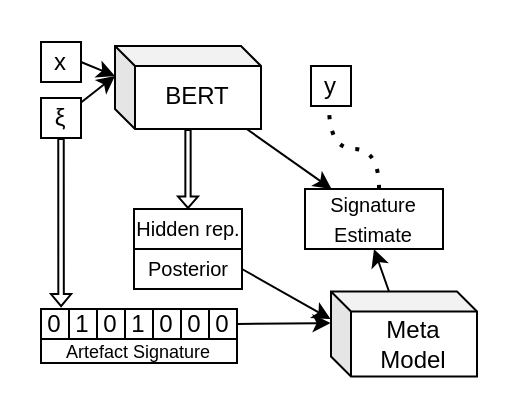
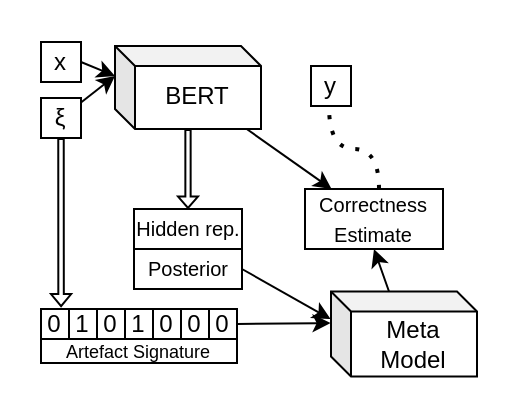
node "Signature Estimate": label "Signature Estimate" -> "Correctness Estimate"
